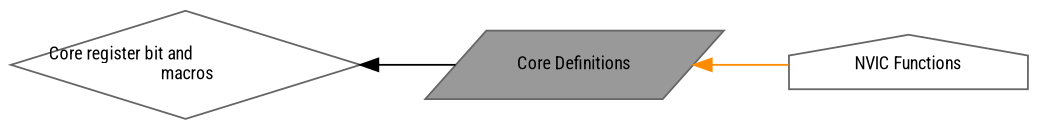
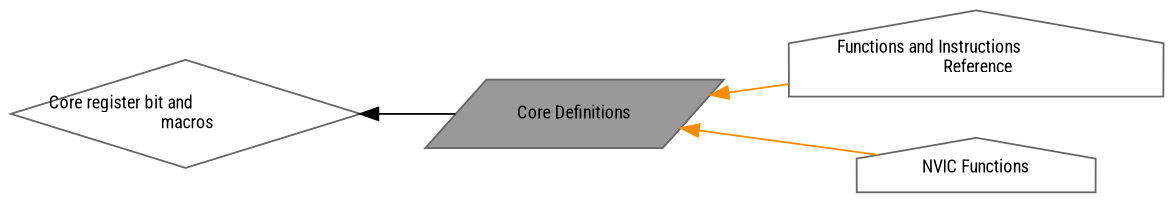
node "Functions and Instructions Reference": added
